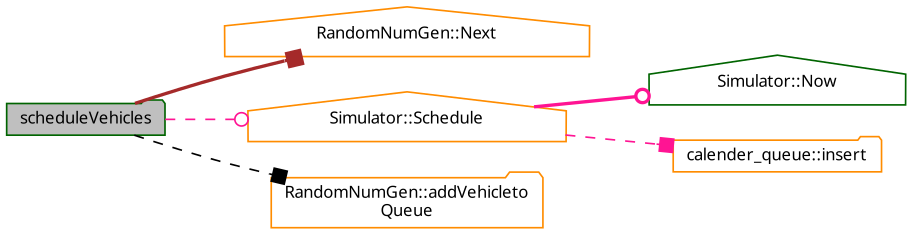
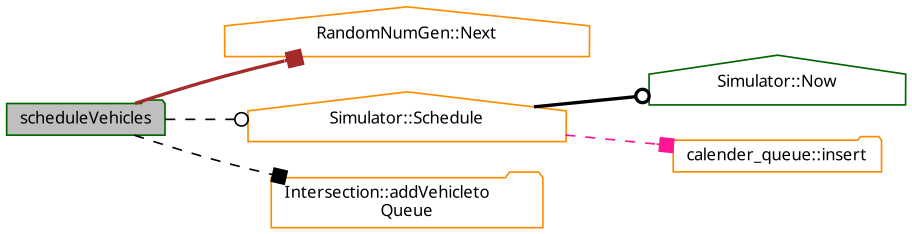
edge "Simulator::Schedule" -> "Simulator::Now": color deeppink -> black
edge "scheduleVehicles" -> "Simulator::Schedule": color deeppink -> black
node "RandomNumGen::addVehicleto Queue": label "RandomNumGen::addVehicleto Queue" -> "Intersection::addVehicleto Queue"
